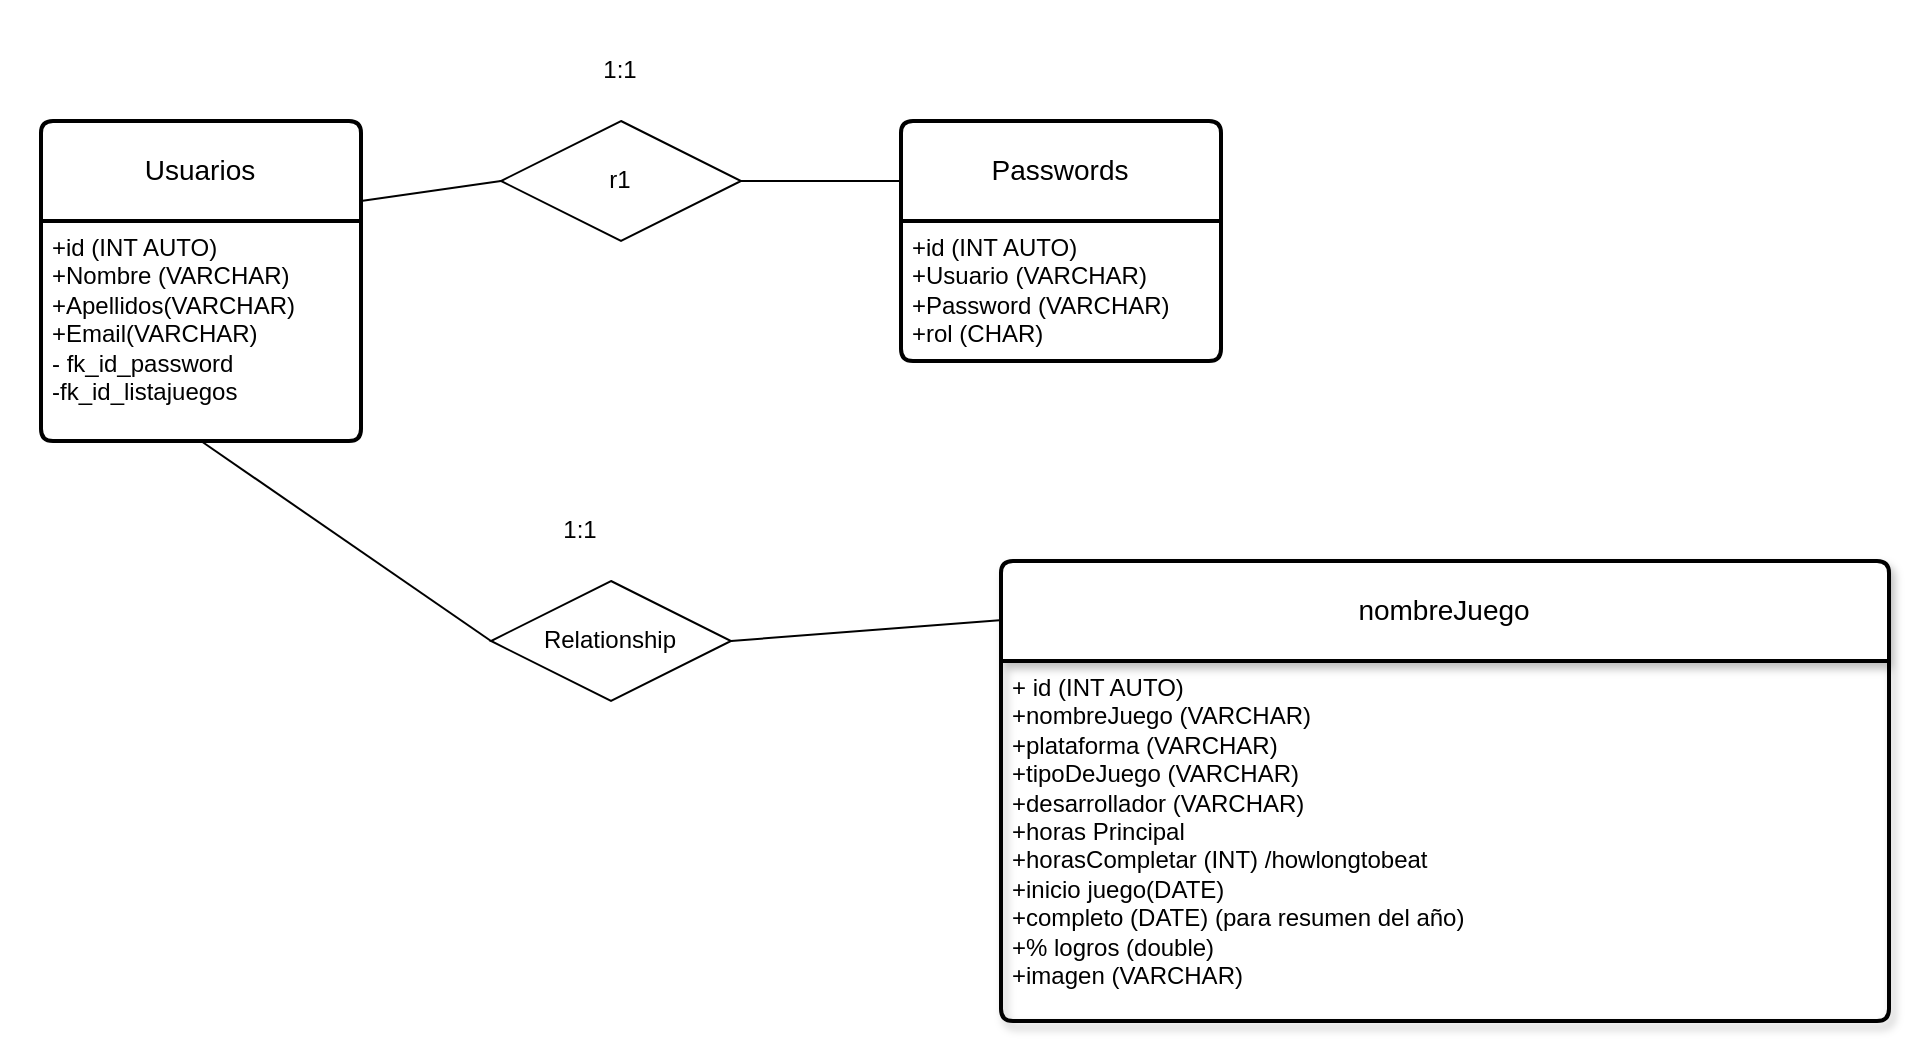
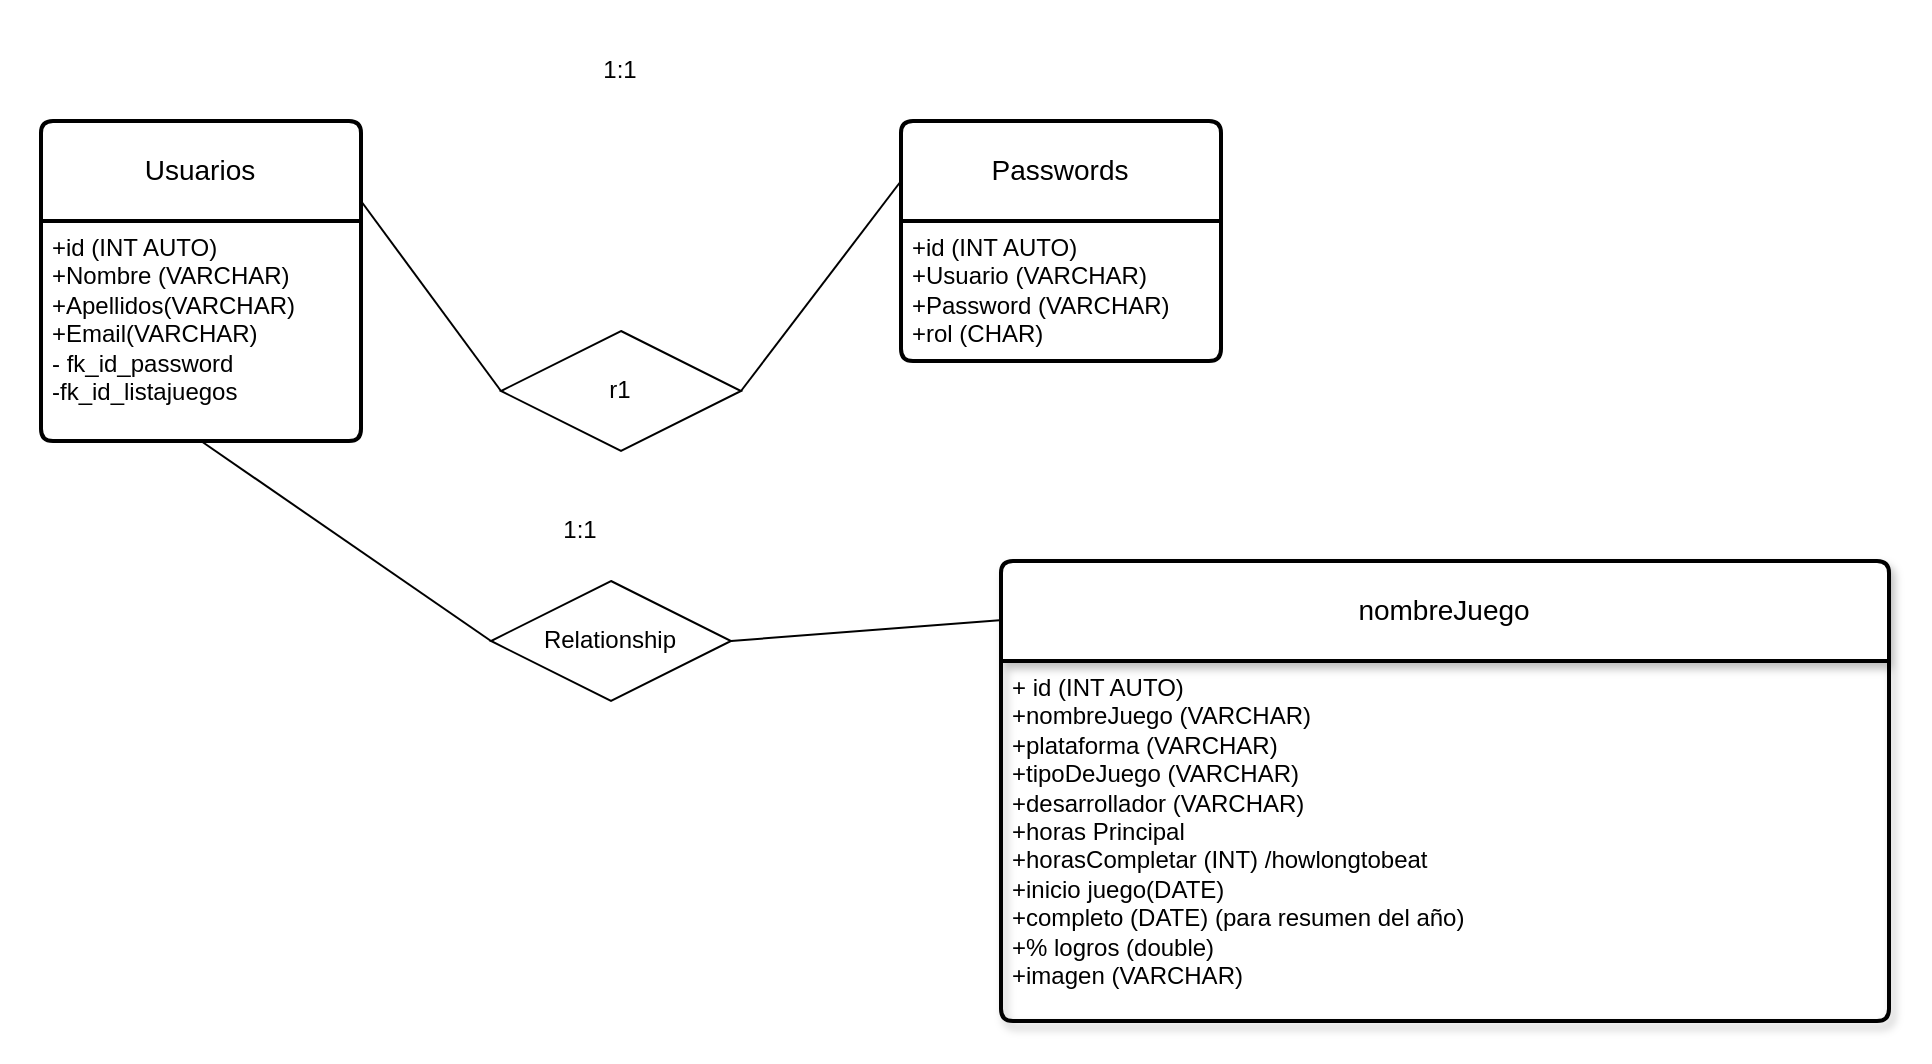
node "r1": moved (621, 181) -> (621, 391)
